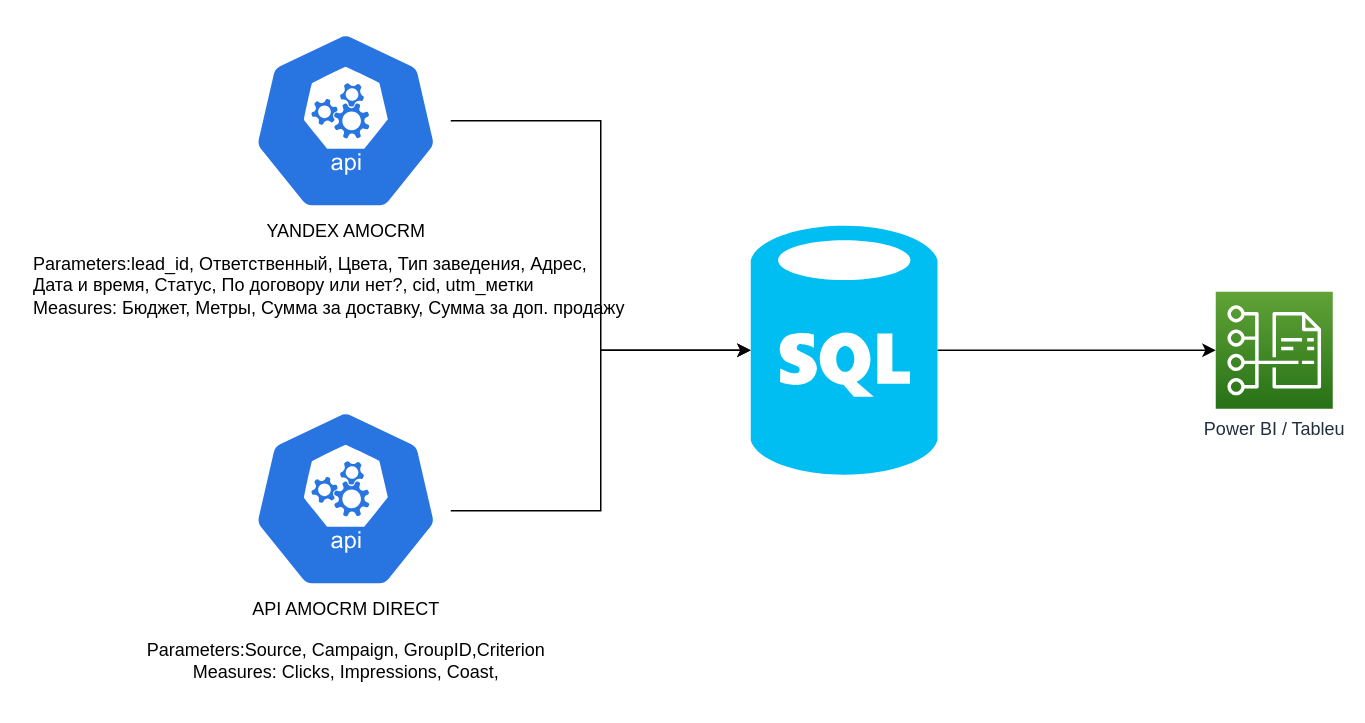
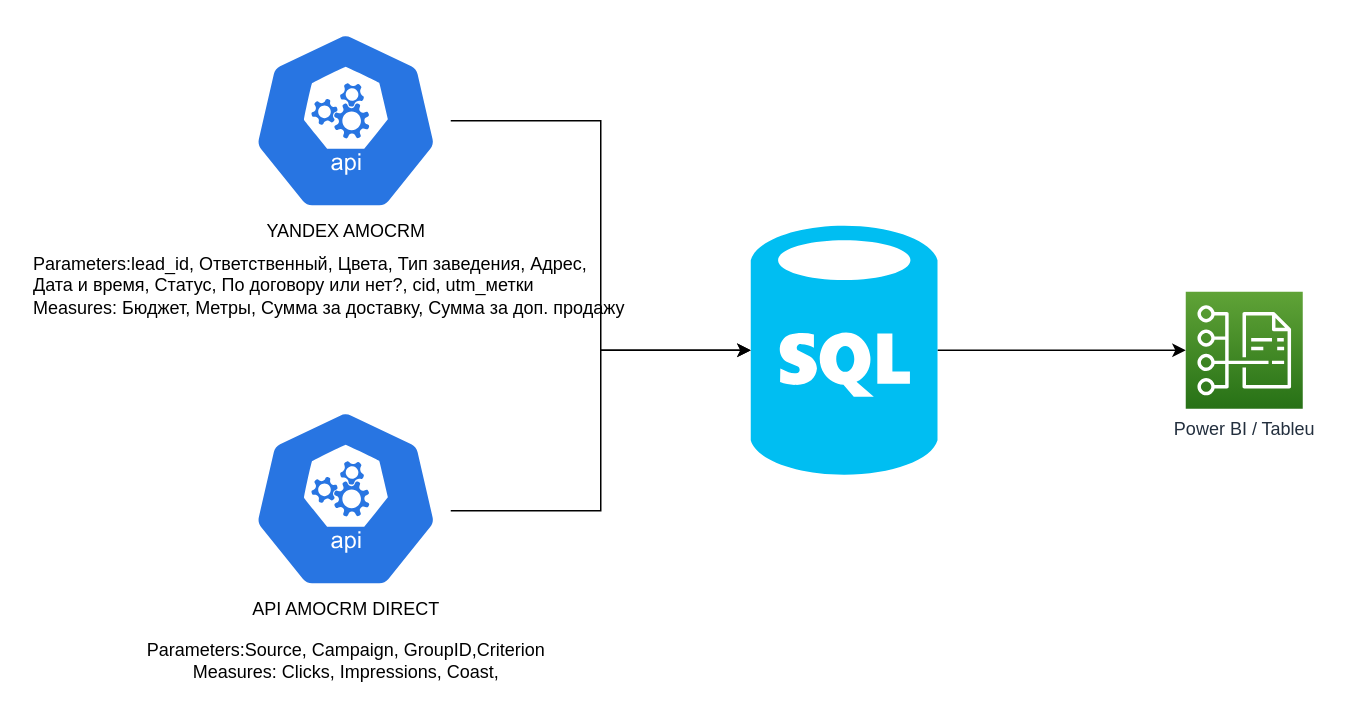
node "Power BI / Tableu": moved (1274, 350) -> (1244, 350)
